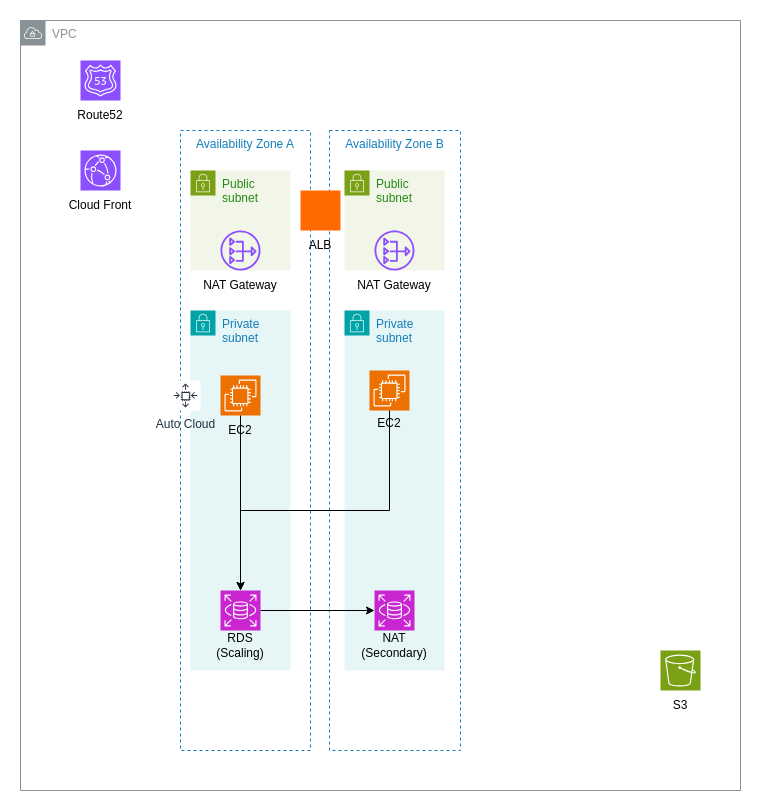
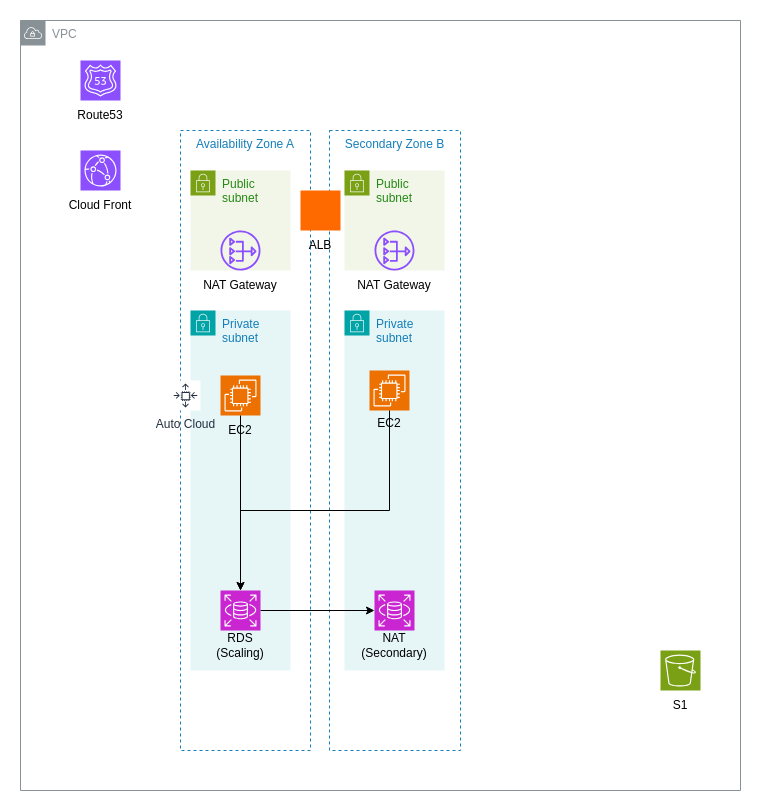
node "Route52": label "Route52" -> "Route53"
node "Availability Zone B": label "Availability Zone B" -> "Secondary Zone B"
node "S3": label "S3" -> "S1"
